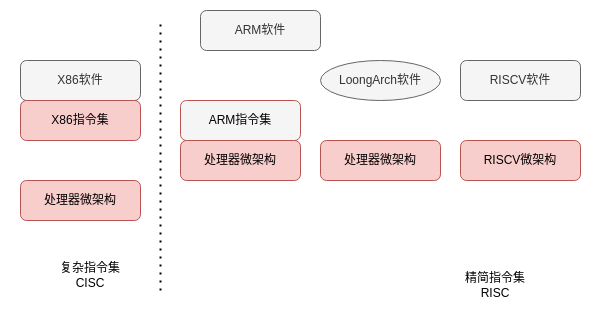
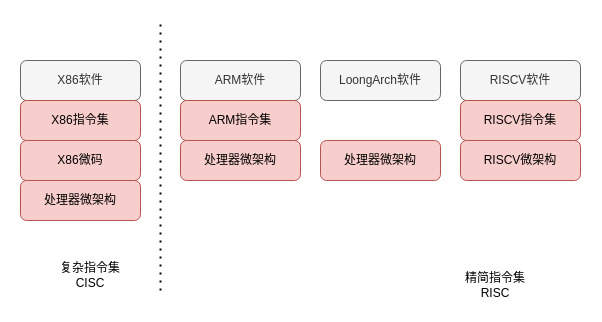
node "ARM软件": moved (261, 31) -> (241, 81)
node "LoongArch软件": shape ellipse -> rounded rectangle
node "ARM指令集": fillcolor #f5f5f5 -> #f8cecc
node "RISCV指令集": added
node "X86微码": added
